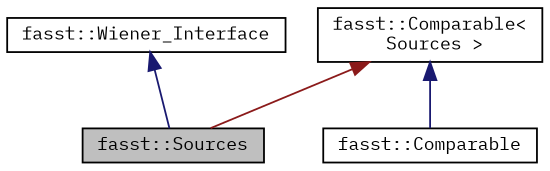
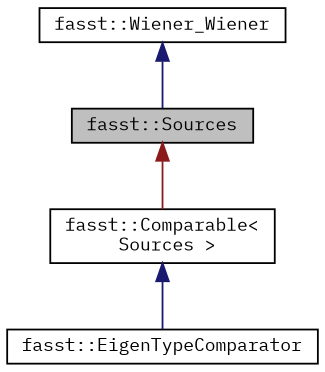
node "fasst::Wiener_Interface": label "fasst::Wiener_Interface" -> "fasst::Wiener_Wiener"
edge "fasst::Sources" -> "fasst::Comparable< Sources >": reversed
node "fasst::Comparable": label "fasst::Comparable" -> "fasst::EigenTypeComparator"
